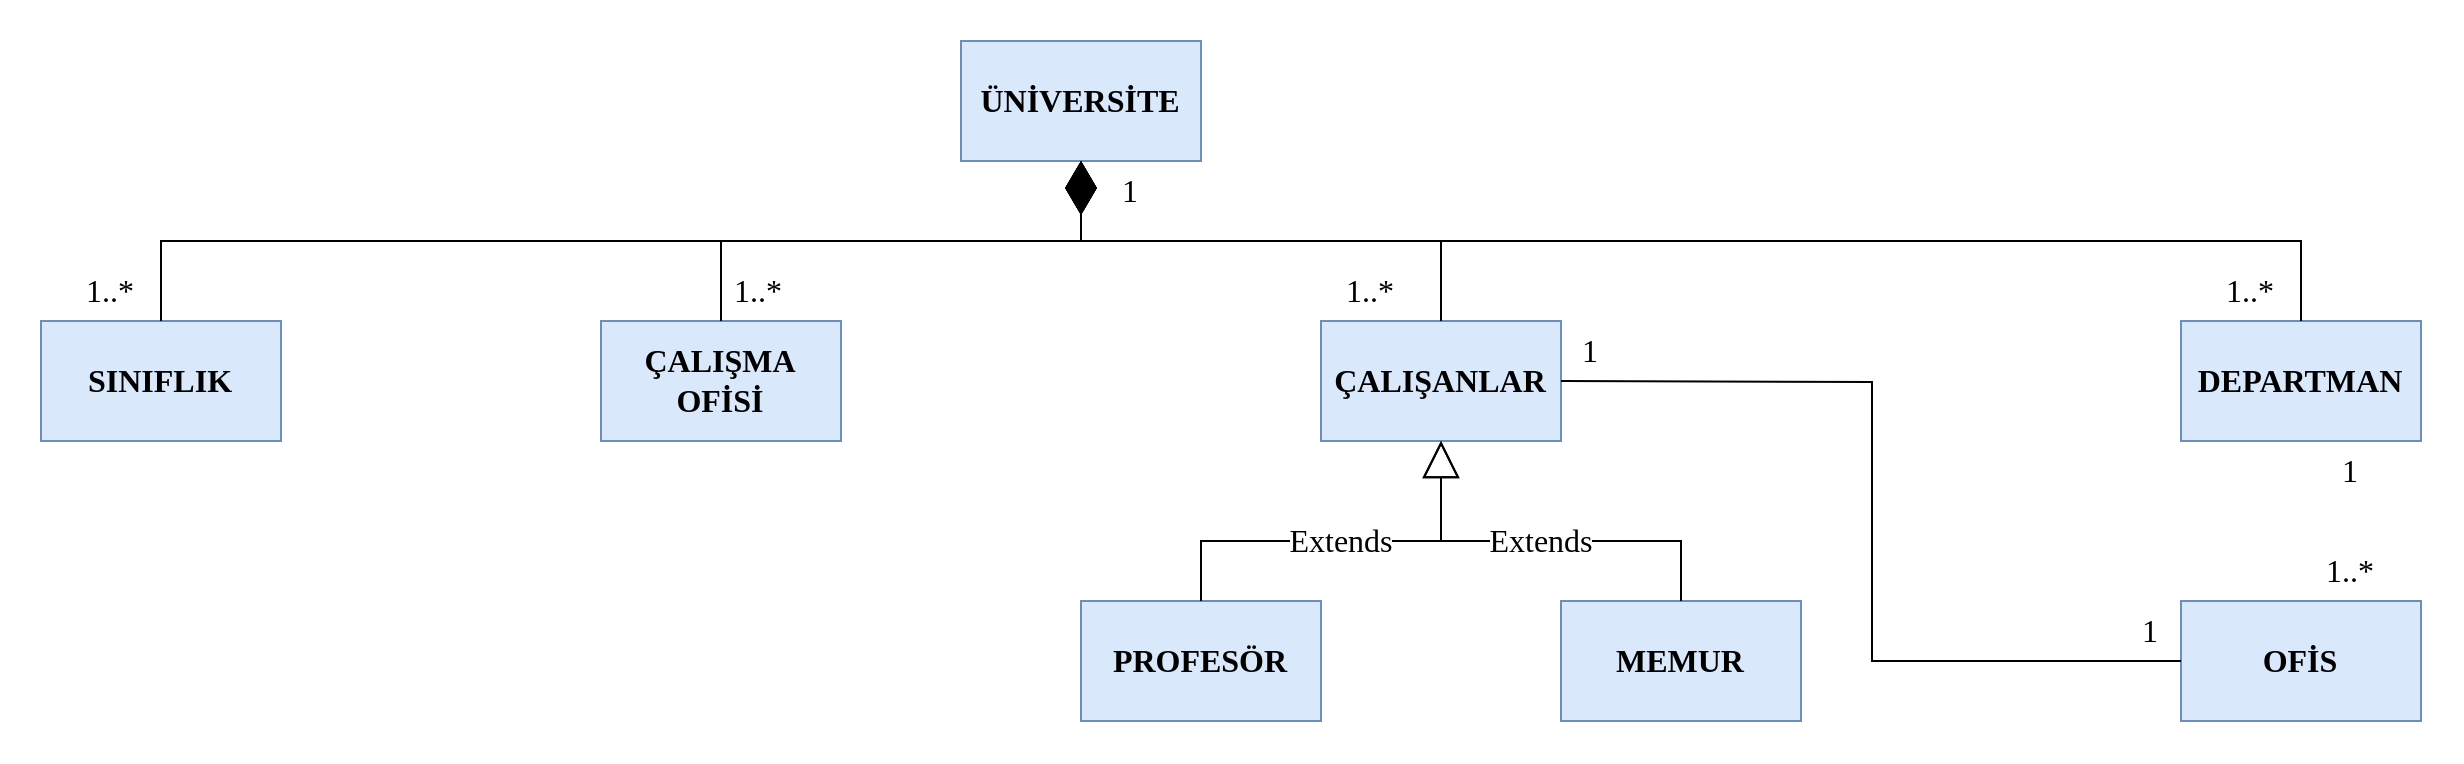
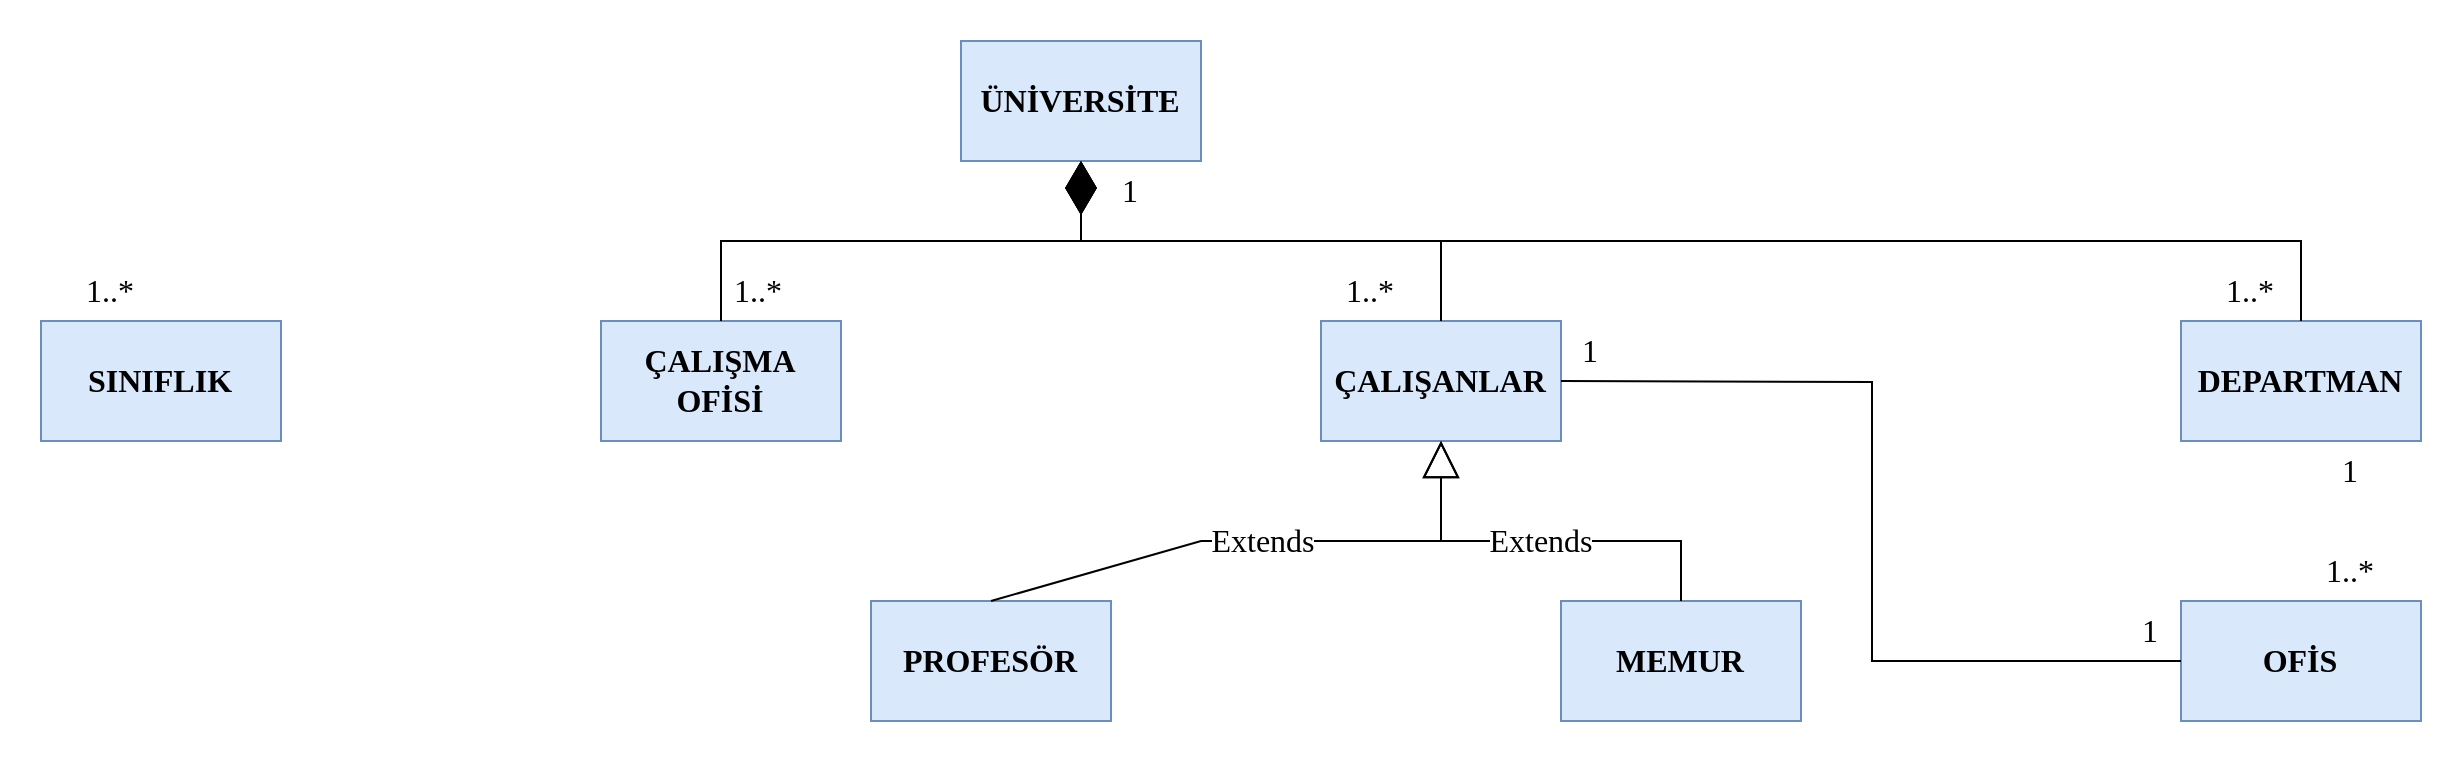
edge "SINIFLIK" -> "ÜNİVERSİTE": removed
node "PROFESÖR": moved (1201, 661) -> (991, 661)
